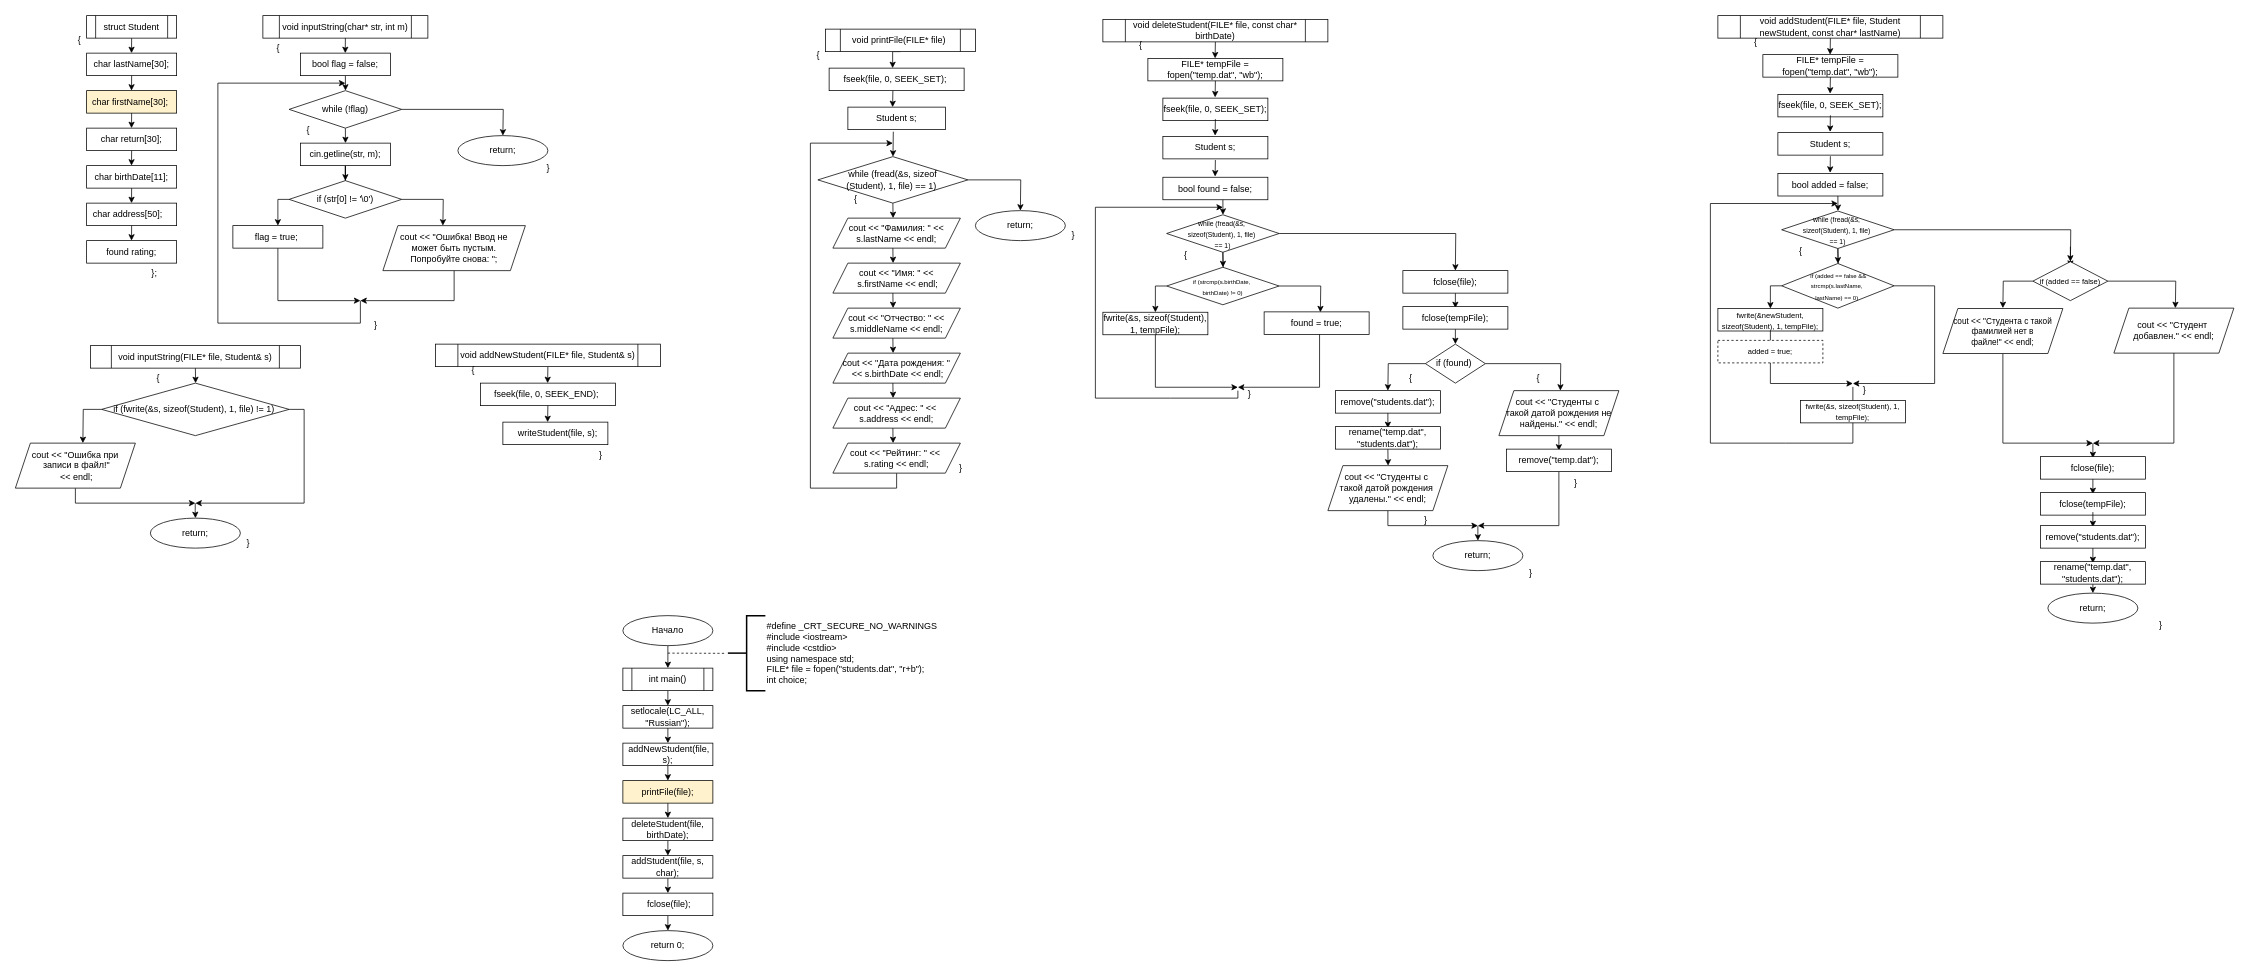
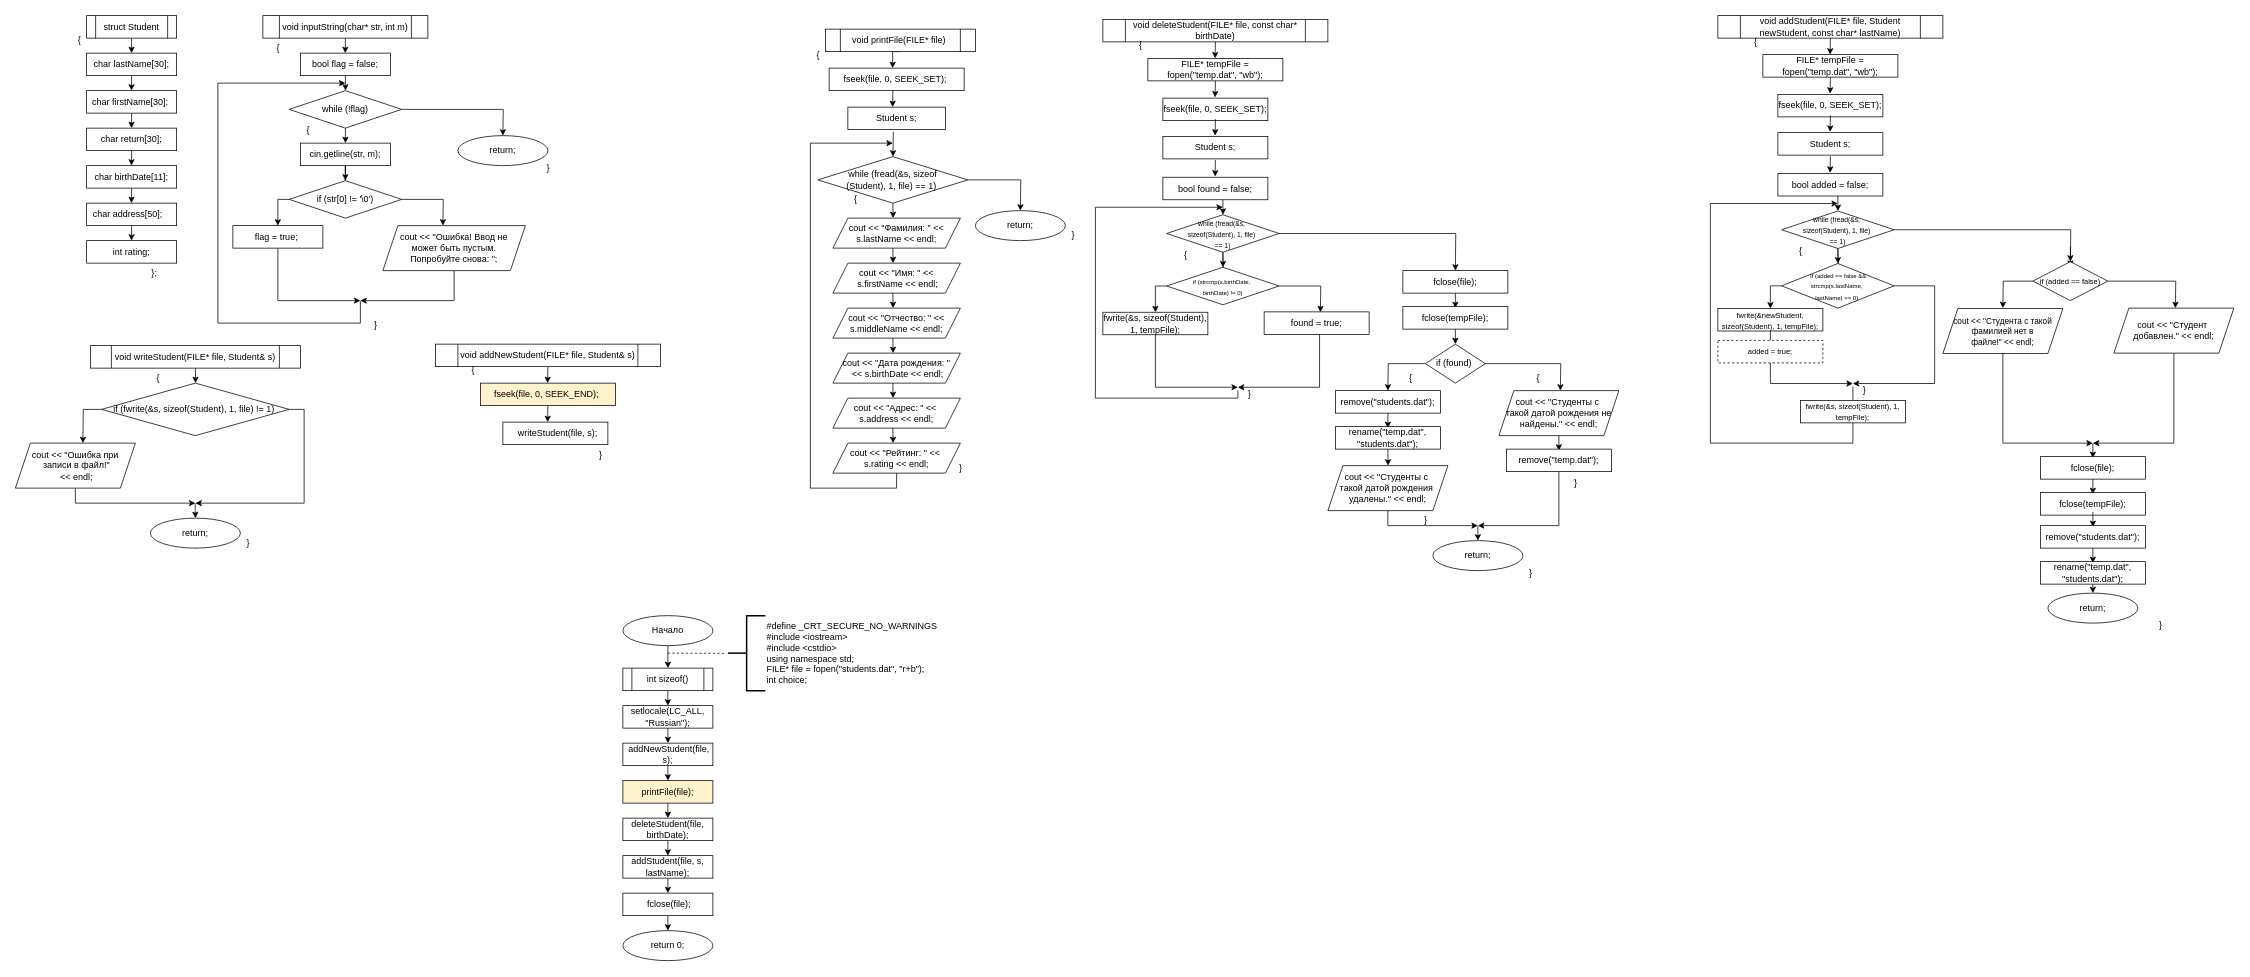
node "char firstName[30];": fillcolor #fff2cc -> #ffffff
node "found rating;": label "found rating;" -> "int rating;"
node "void inputString(FILE* file, Student& s)": label "void inputString(FILE* file, Student& s)" -> "void writeStudent(FILE* file, Student& s)"
node "fseek(file, 0, SEEK_END);": fillcolor #ffffff -> #fff2cc
node "int main()": label "int main()" -> "int sizeof()"
node "addStudent(file, s, char);": label "addStudent(file, s, char);" -> "addStudent(file, s, lastName);"
